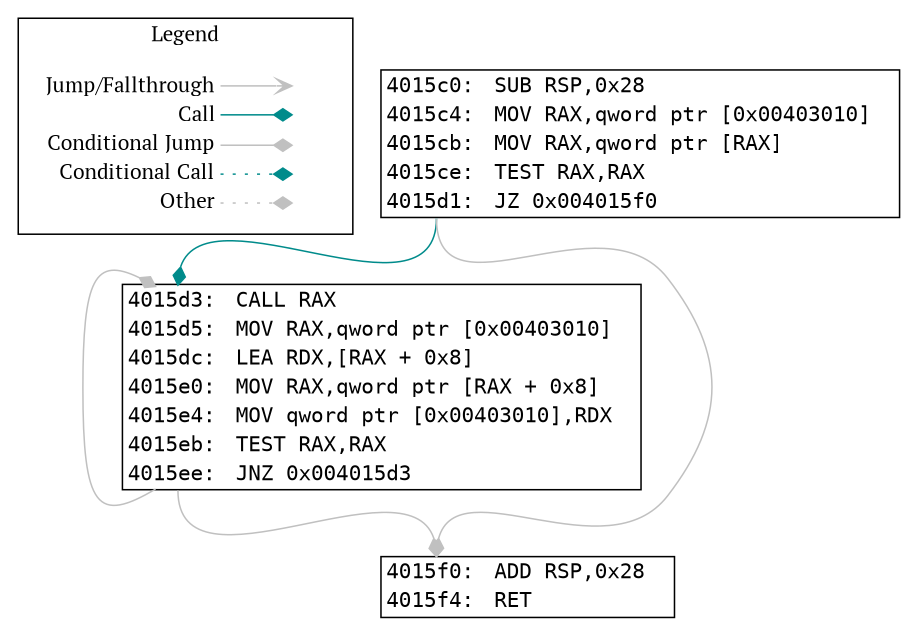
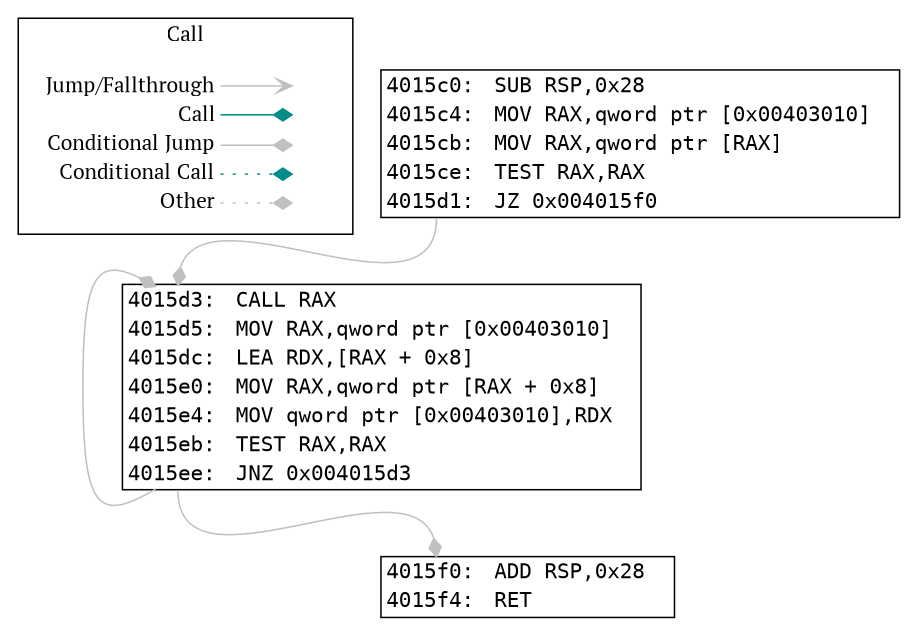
cluster "Legend": label "Legend" -> "Call"
edge "4015c0:" -> "4015d3:": color cyan4 -> gray
edge "4015c0:" -> "4015f0:": removed
